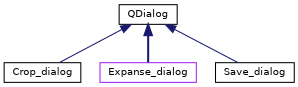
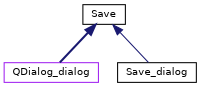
node "QDialog": label "QDialog" -> "Save"
node "Crop_dialog": removed
node "Expanse_dialog": label "Expanse_dialog" -> "QDialog_dialog"
